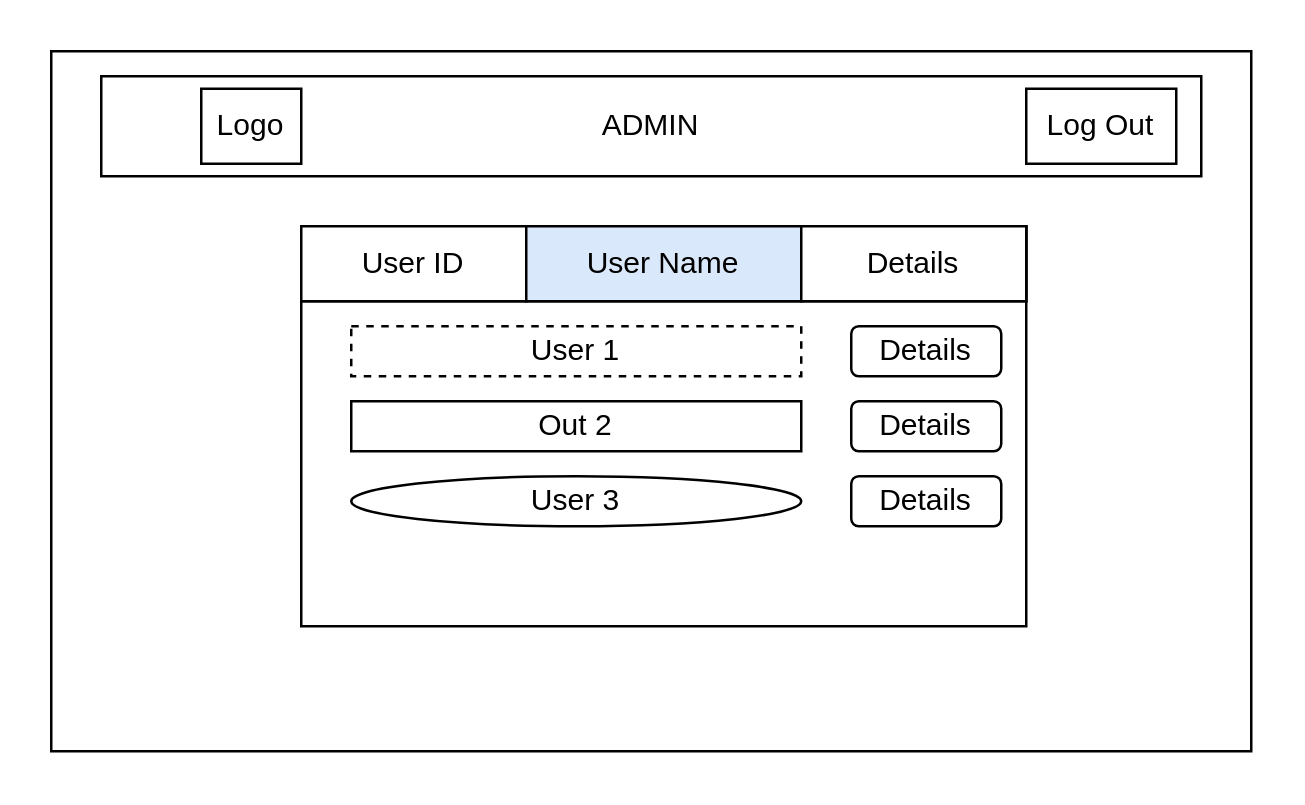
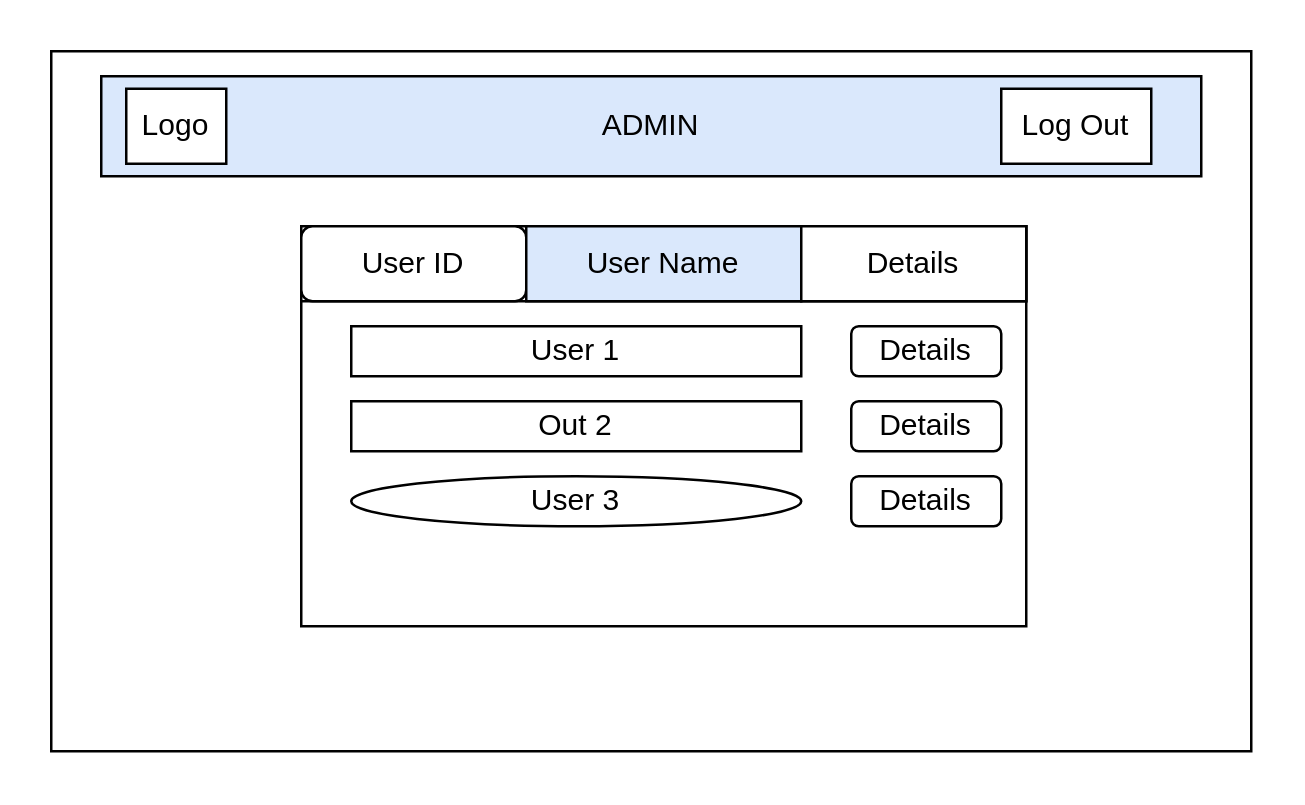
node "Logo": moved (251, 126) -> (176, 126)
node "ADMIN": fillcolor #ffffff -> #dae8fc
node "Log Out": moved (1101, 126) -> (1076, 126)
node "User ID": shape rectangle -> rounded rectangle
node "User 1": style dashed -> solid
